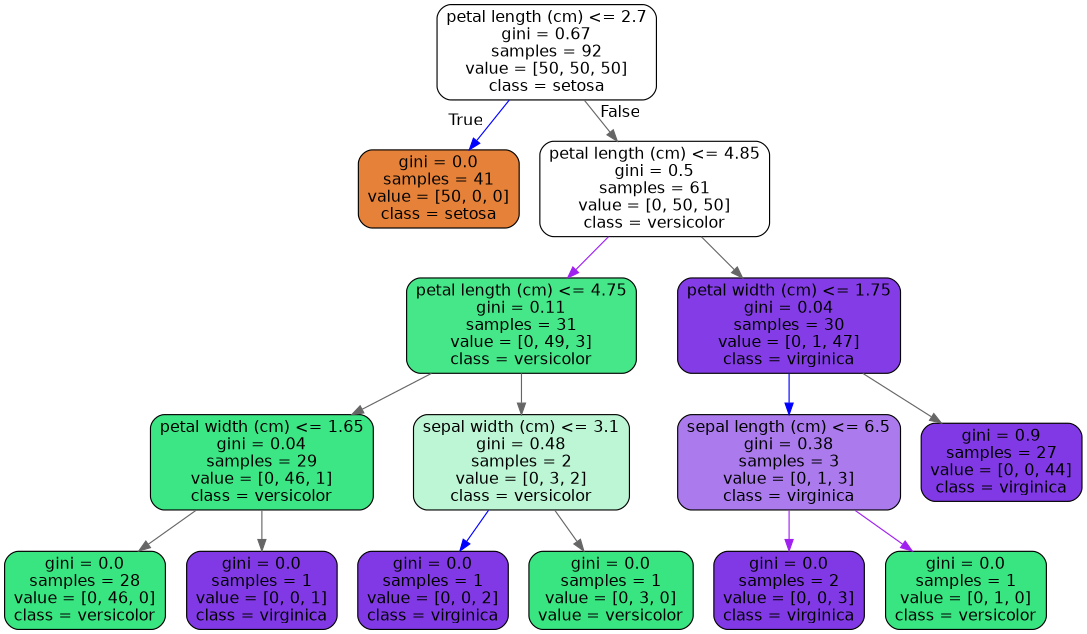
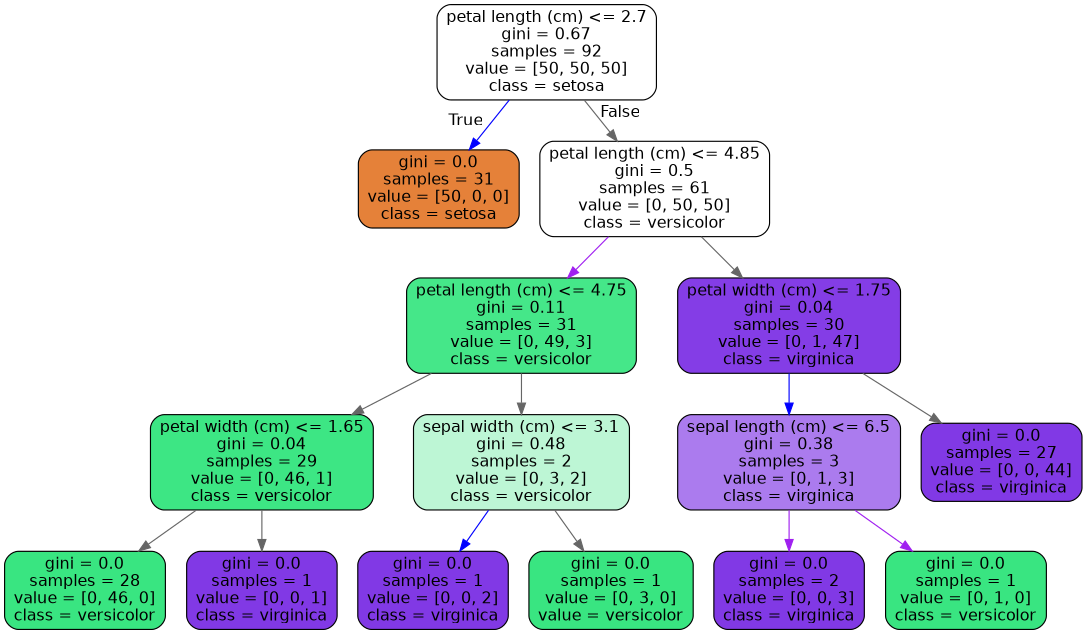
node "gini = 0.0 samples = 41 value = [50, 0, 0] class = setosa": label "gini = 0.0 samples = 41 value = [50, 0, 0] class = setosa" -> "gini = 0.0 samples = 31 value = [50, 0, 0] class = setosa"
node "gini = 0.9 samples = 27 value = [0, 0, 44] class = virginica": label "gini = 0.9 samples = 27 value = [0, 0, 44] class = virginica" -> "gini = 0.0 samples = 27 value = [0, 0, 44] class = virginica"
